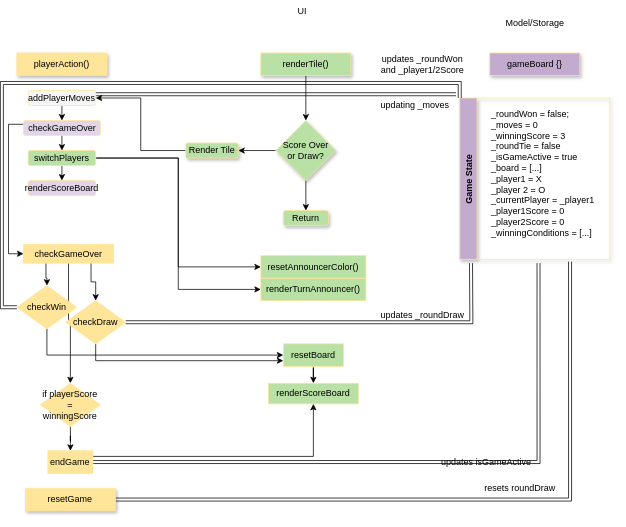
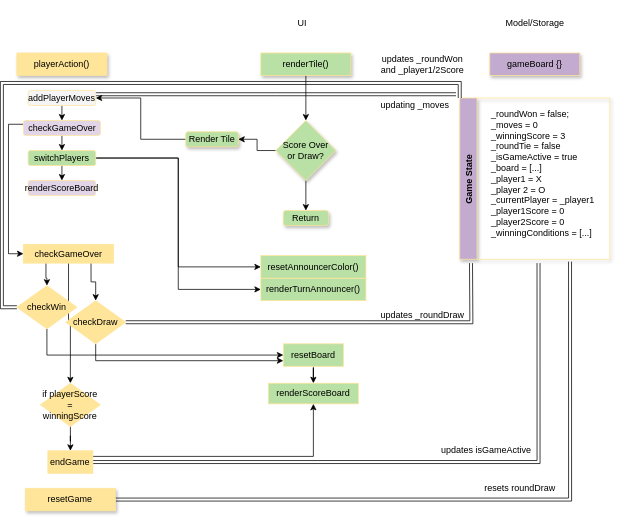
node "UI": moved (302, 12) -> (302, 23)
node "Render Tile": moved (212, 150) -> (212, 139)
node "updates isGameActive": moved (486, 462) -> (486, 450)
